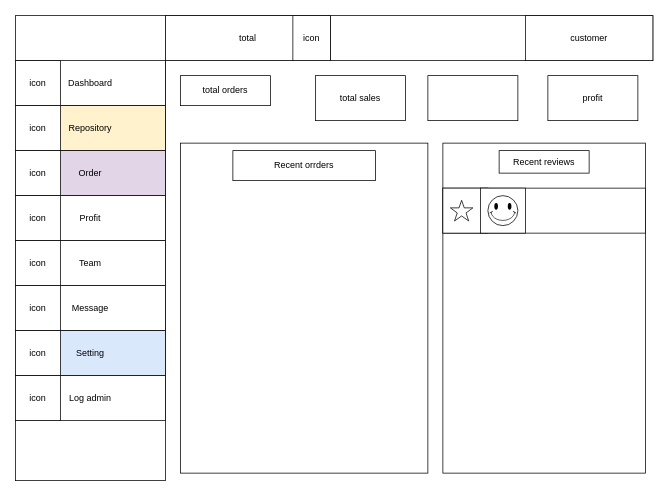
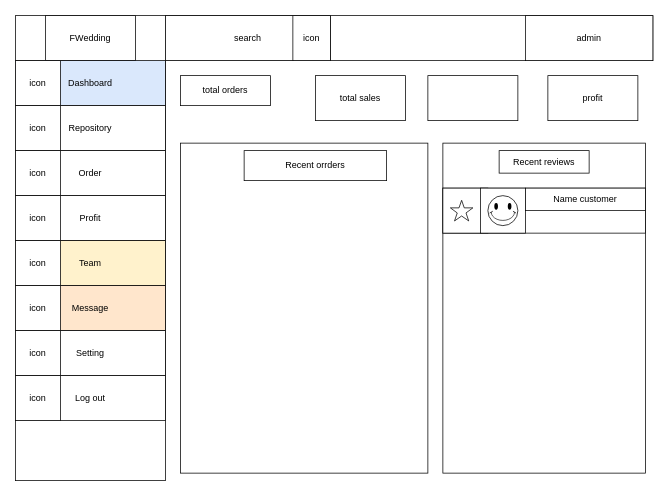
node "FWedding": added
node "total": label "total" -> "search"
node "customer": label "customer" -> "admin"
node "Dashboard": fillcolor #ffffff -> #dae8fc
node "Repository": fillcolor #fff2cc -> #ffffff
node "Recent orrders": moved (304, 165) -> (315, 165)
node "Order": fillcolor #e1d5e7 -> #ffffff
node "Name customer": added
node "Team": fillcolor #ffffff -> #fff2cc
node "Message": fillcolor #ffffff -> #ffe6cc
node "Setting": fillcolor #dae8fc -> #ffffff
node "Log admin": label "Log admin" -> "Log out"
